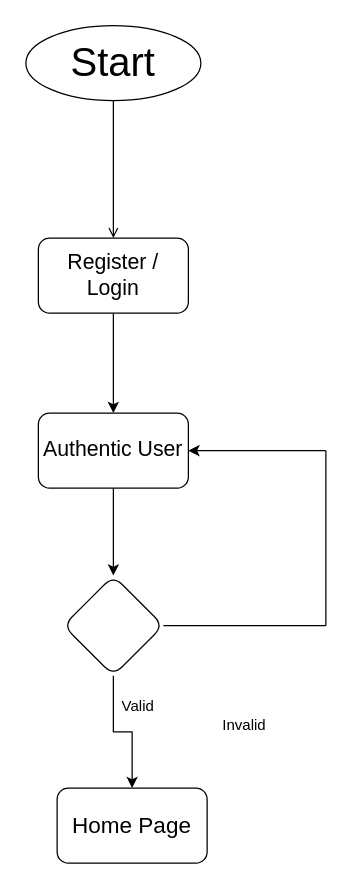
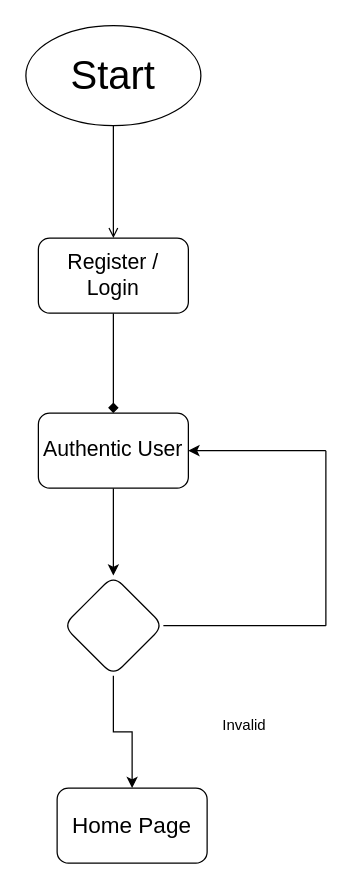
node "Start": size 175x75 -> 175x100
edge "Register / Login" -> "Authentic User": arrowhead classic -> diamond
node "Valid": removed
